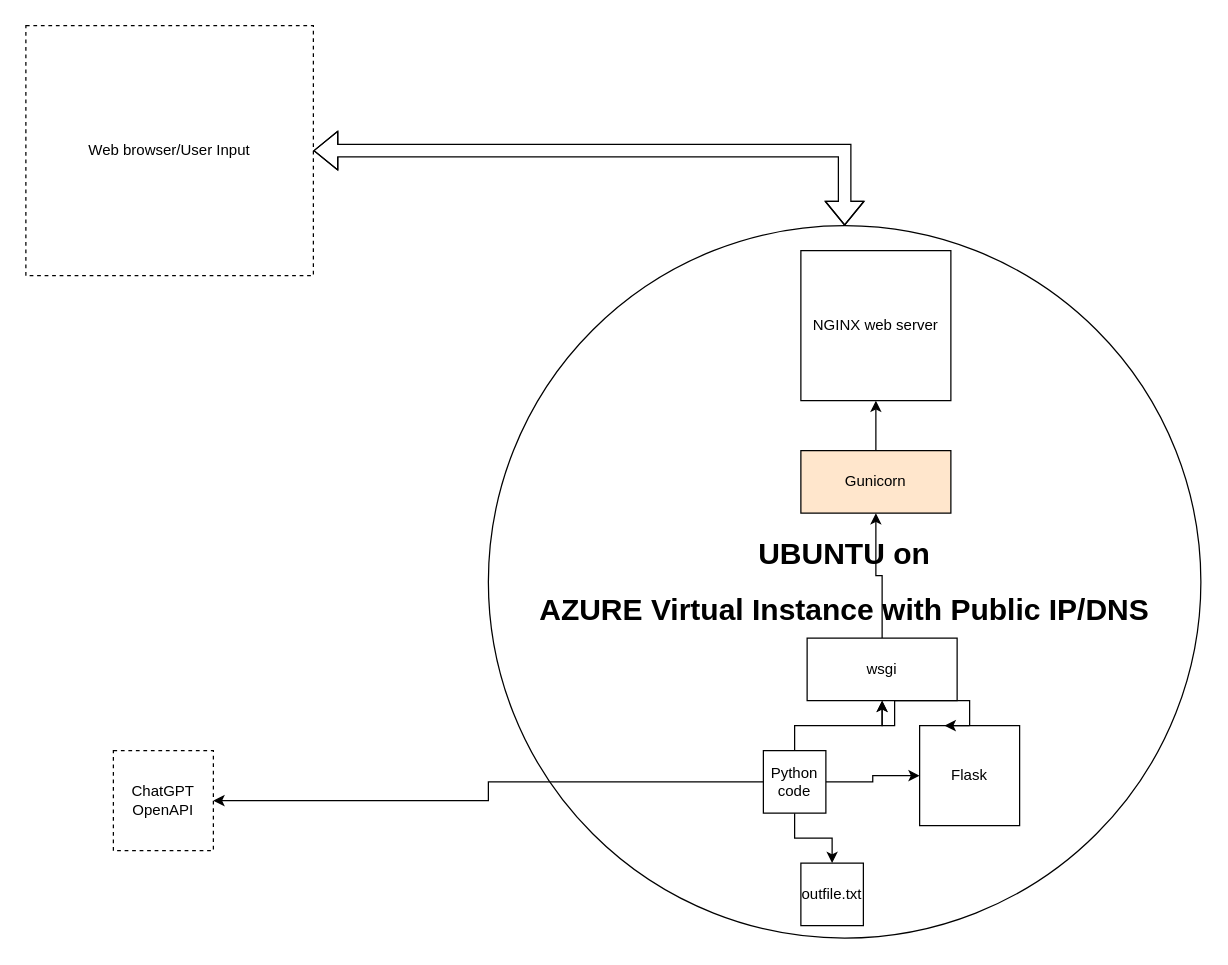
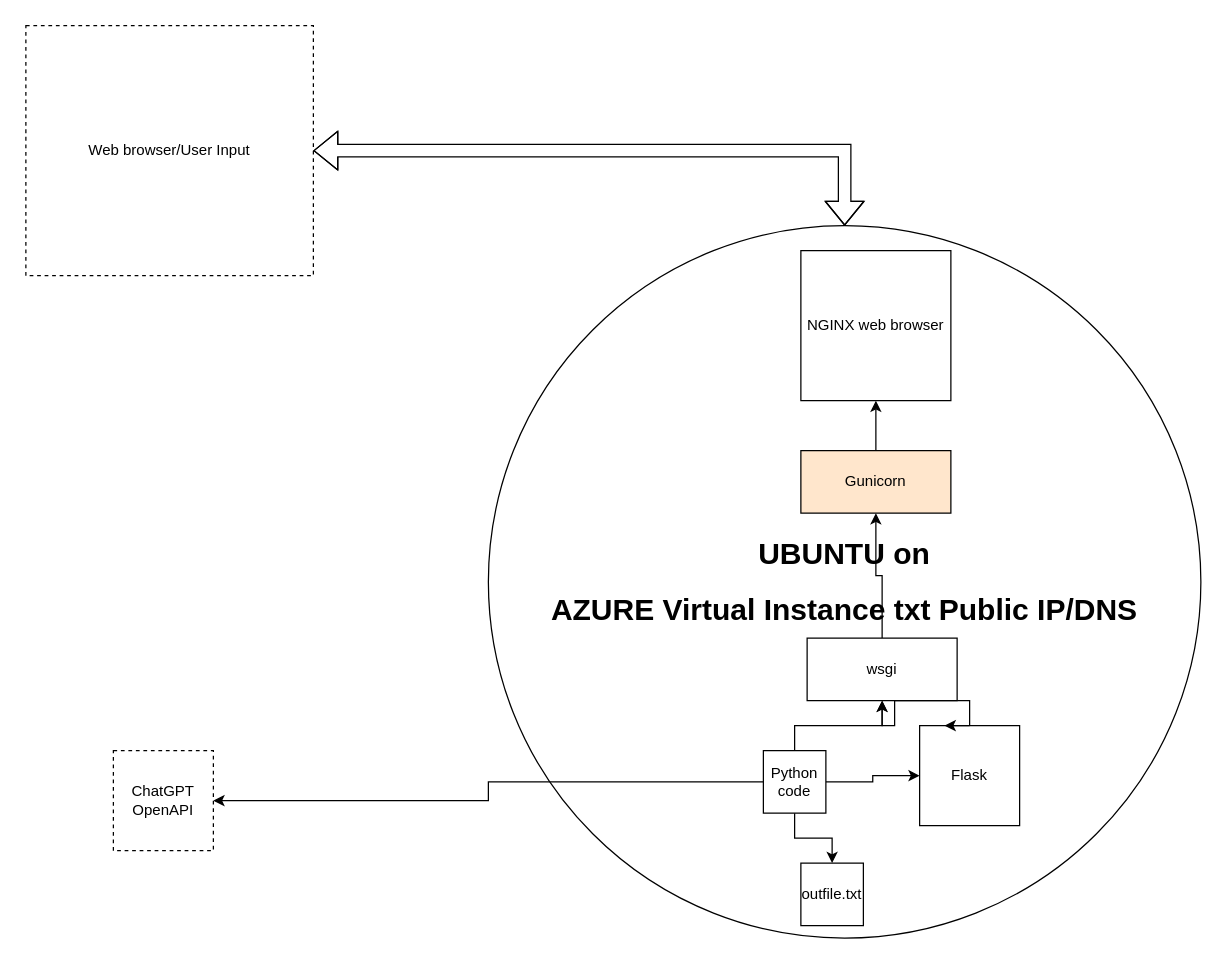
node "NGINX web server": label "NGINX web server" -> "NGINX web browser"
node "UBUNTU onAZURE Virtual Instance with Public IP/DNS": label "UBUNTU onAZURE Virtual Instance with Public IP/DNS" -> "UBUNTU onAZURE Virtual Instance txt Public IP/DNS"
